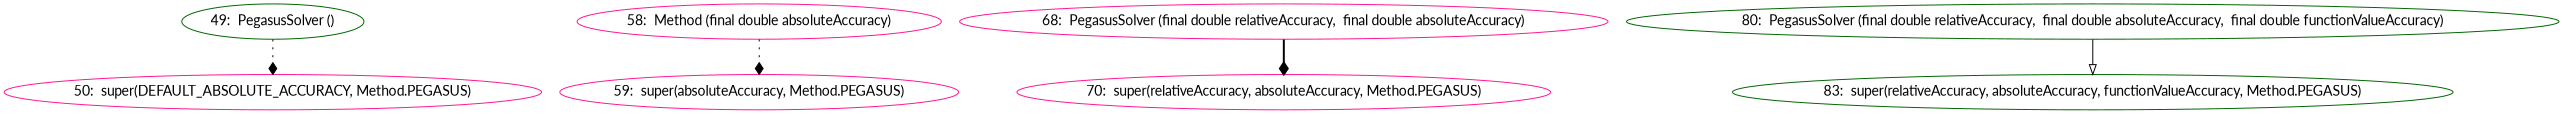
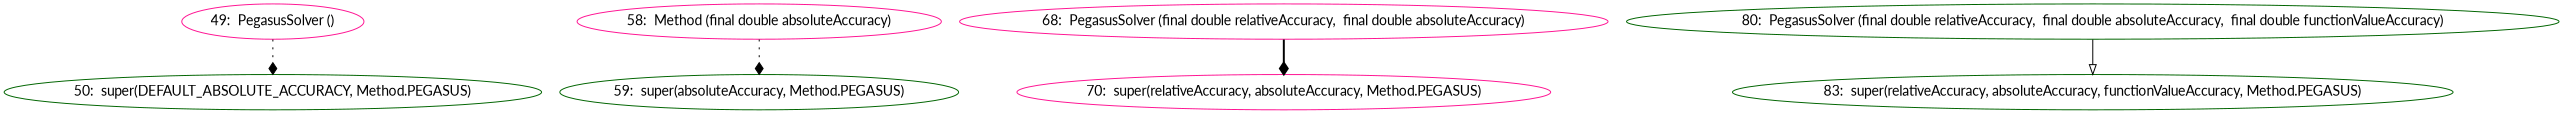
node "49:  PegasusSolver ()": color darkgreen -> deeppink
node "50:  super(DEFAULT_ABSOLUTE_ACCURACY, Method.PEGASUS)": color deeppink -> darkgreen
node "59:  super(absoluteAccuracy, Method.PEGASUS)": color deeppink -> darkgreen
